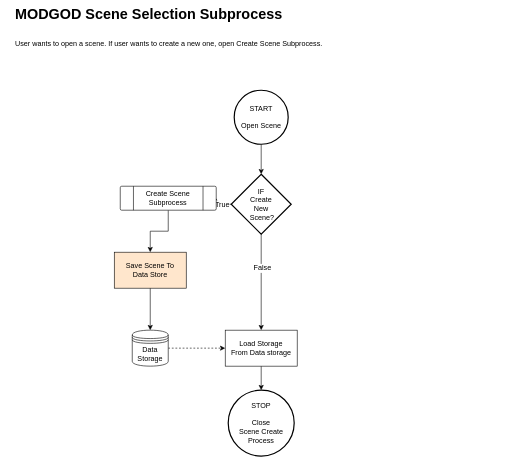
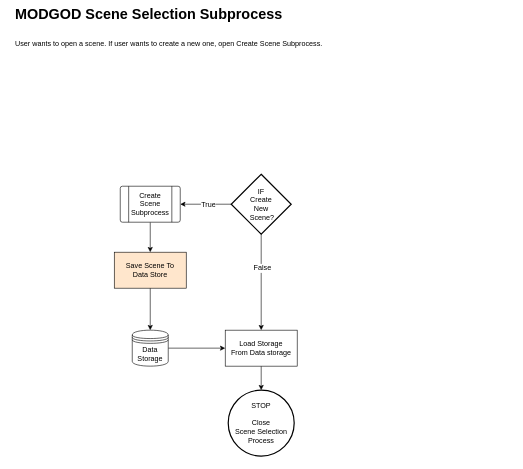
node "START Open Scene": removed
edge "START Open Scene" -> "IF Create New Scene?": removed
node "Create Scene Subprocess": size 96x24 -> 60x36
edge "Data Storage" -> "Load Storage From Data storage": style dashed -> solid
node "STOP Close Scene Create Process": label "STOP Close Scene Create Process" -> "STOP Close Scene Selection Process"
